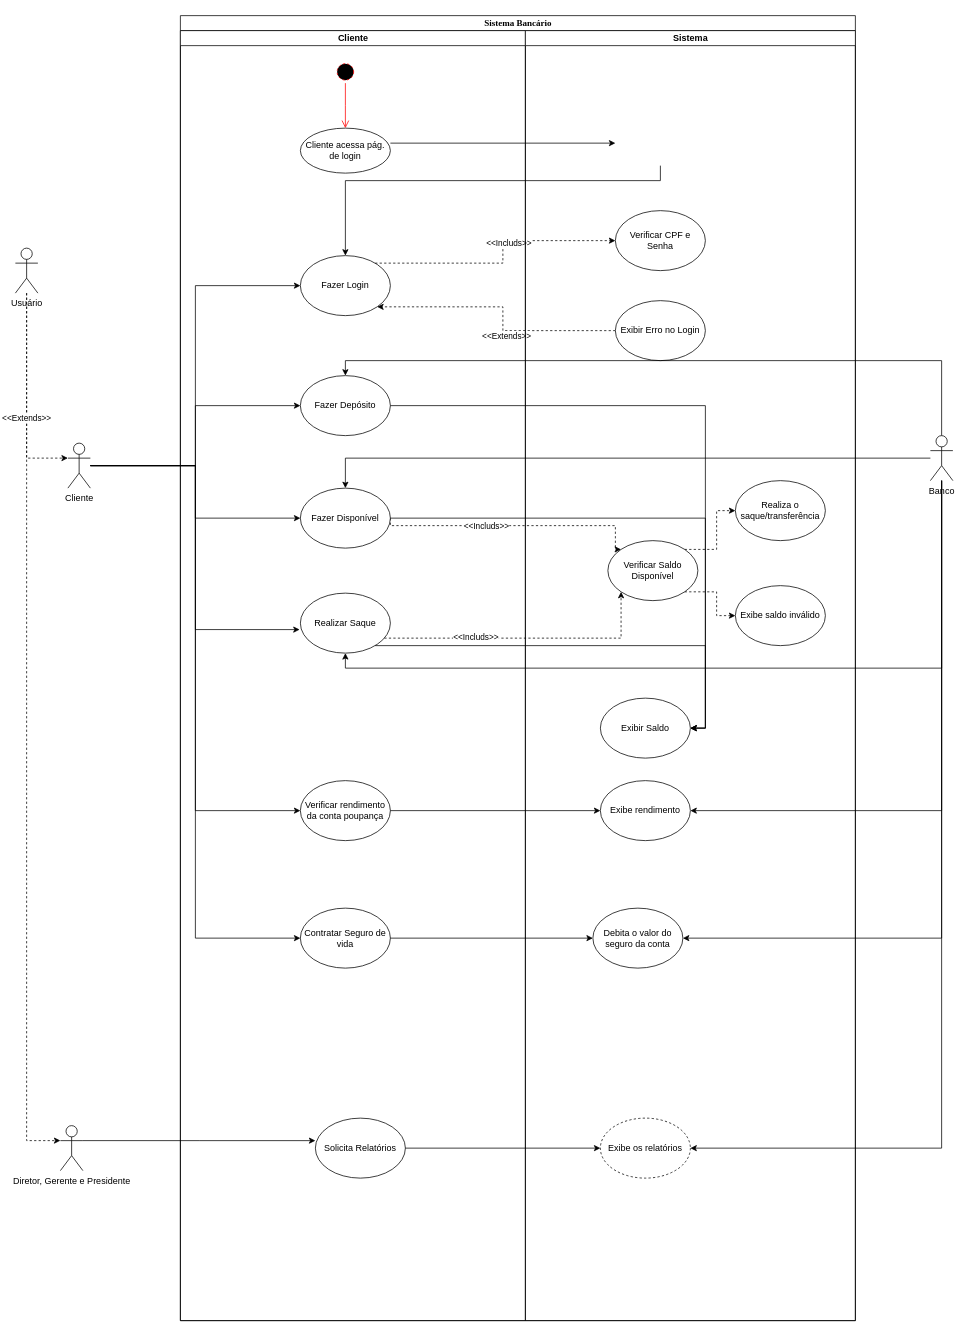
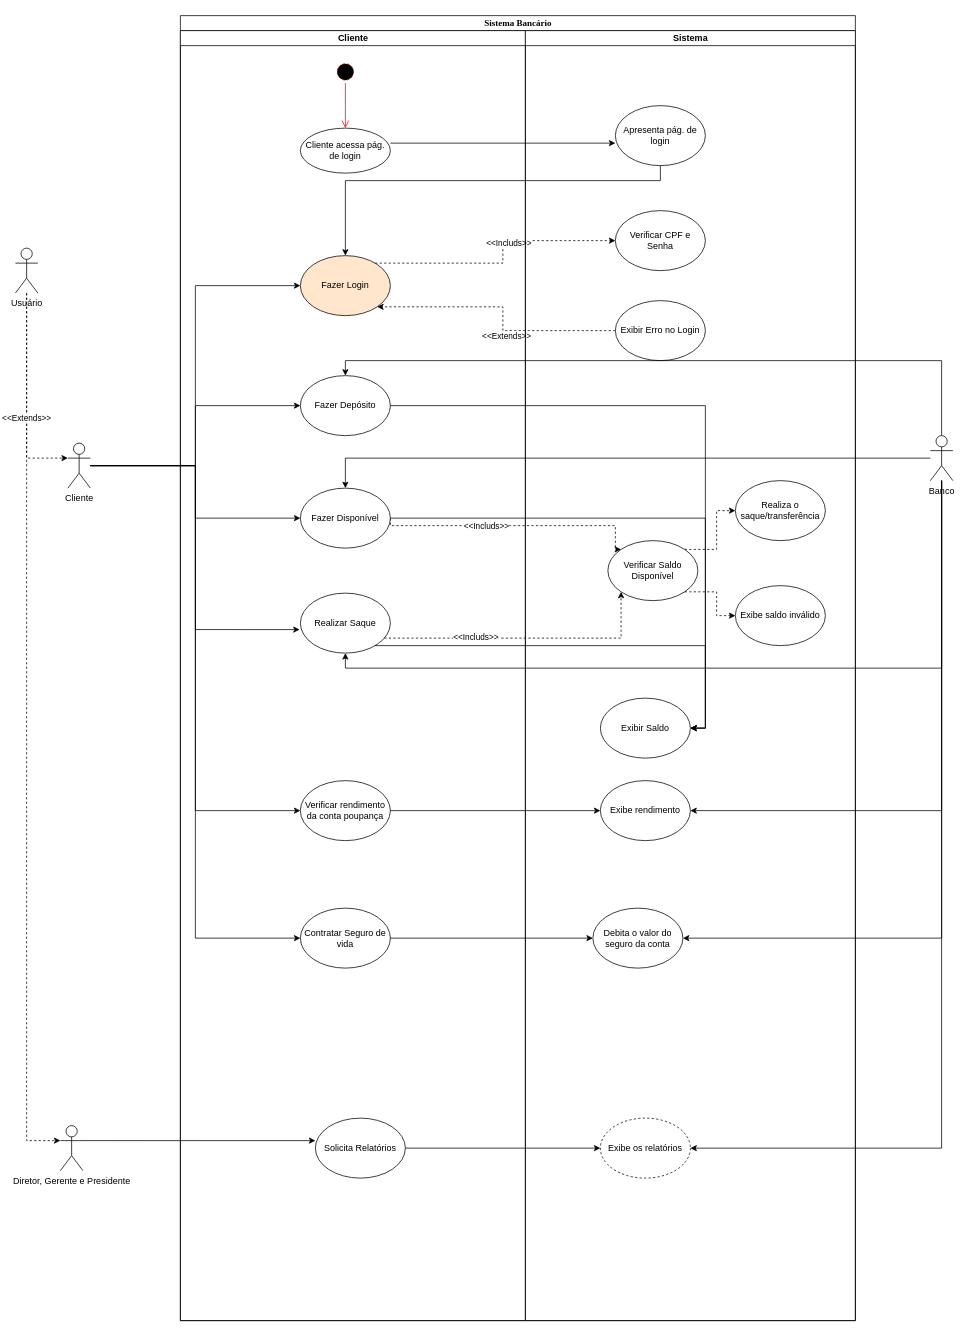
node "Apresenta pág. de login": added
node "Fazer Login": fillcolor #ffffff -> #ffe6cc
